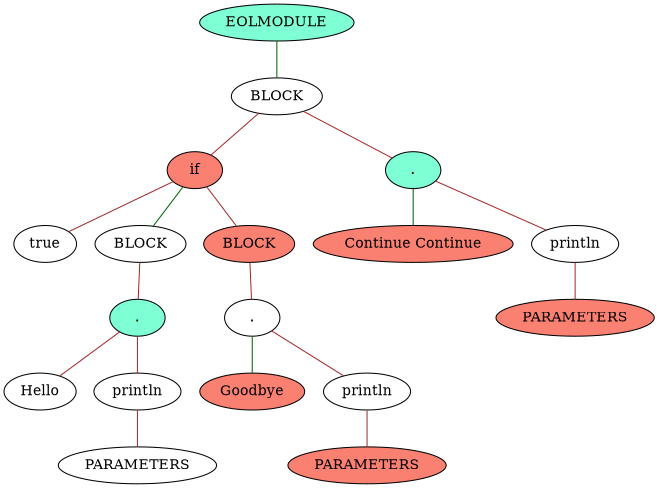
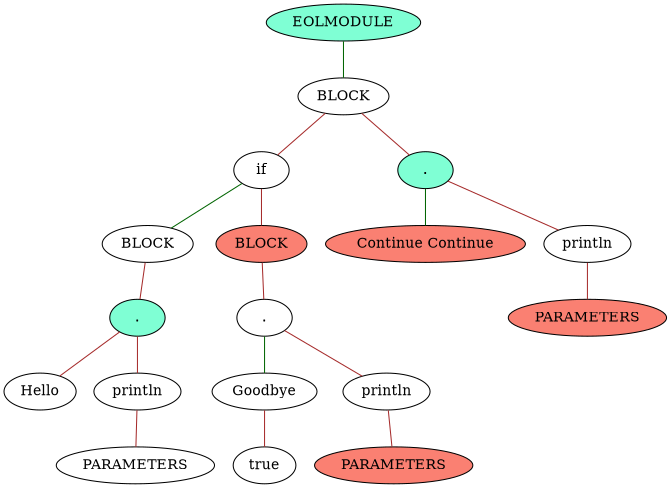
node "if": fillcolor salmon -> white
edge "if" -- "true": now "Goodbye" -- "true"
node "Goodbye": fillcolor salmon -> white
